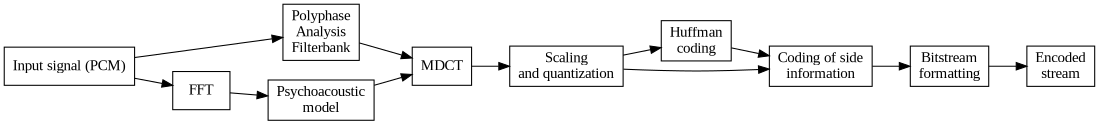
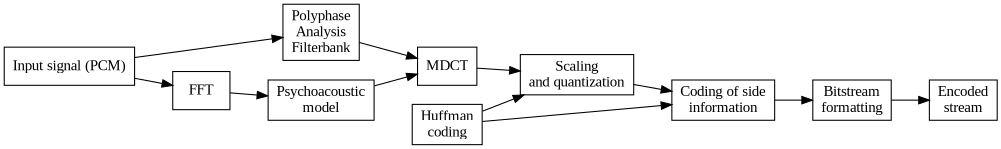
edge "Scaling and quantization" -> "Huffman coding": reversed
